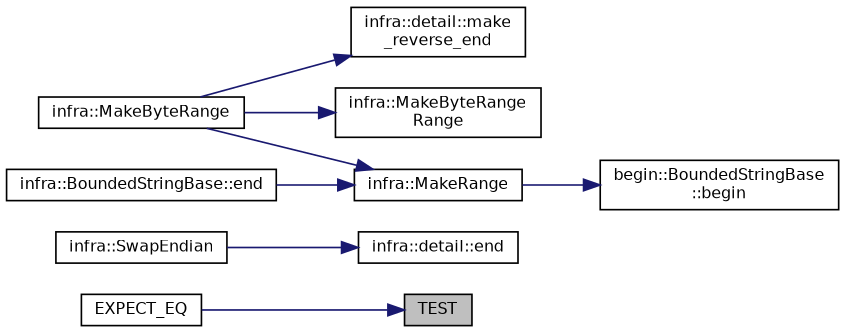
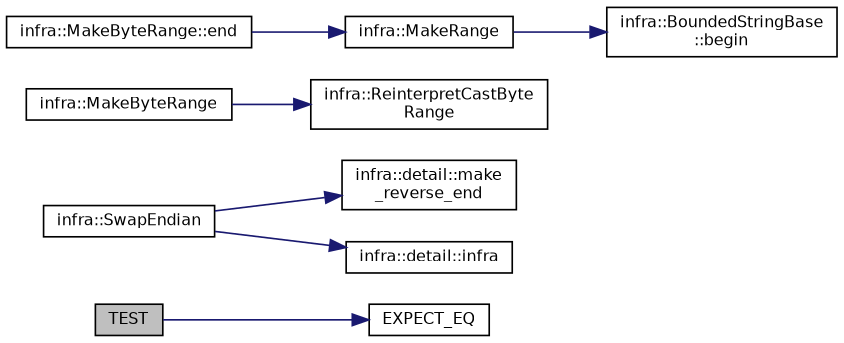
edge "infra::MakeByteRange" -> "infra::detail::make _reverse_end": now "infra::SwapEndian" -> "infra::detail::make _reverse_end"
node "infra::MakeByteRange Range": label "infra::MakeByteRange Range" -> "infra::ReinterpretCastByte Range"
edge "infra::MakeByteRange" -> "infra::MakeRange": removed
node "infra::BoundedStringBase::end": label "infra::BoundedStringBase::end" -> "infra::MakeByteRange::end"
node "begin::BoundedStringBase ::begin": label "begin::BoundedStringBase ::begin" -> "infra::BoundedStringBase ::begin"
node "infra::detail::end": label "infra::detail::end" -> "infra::detail::infra"
edge "EXPECT_EQ" -> "TEST": reversed
